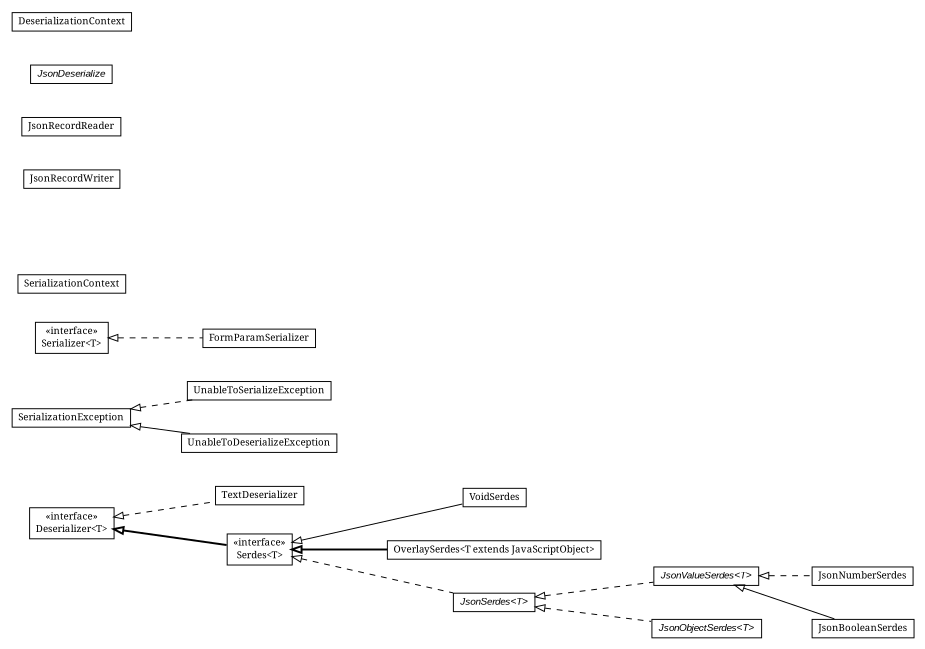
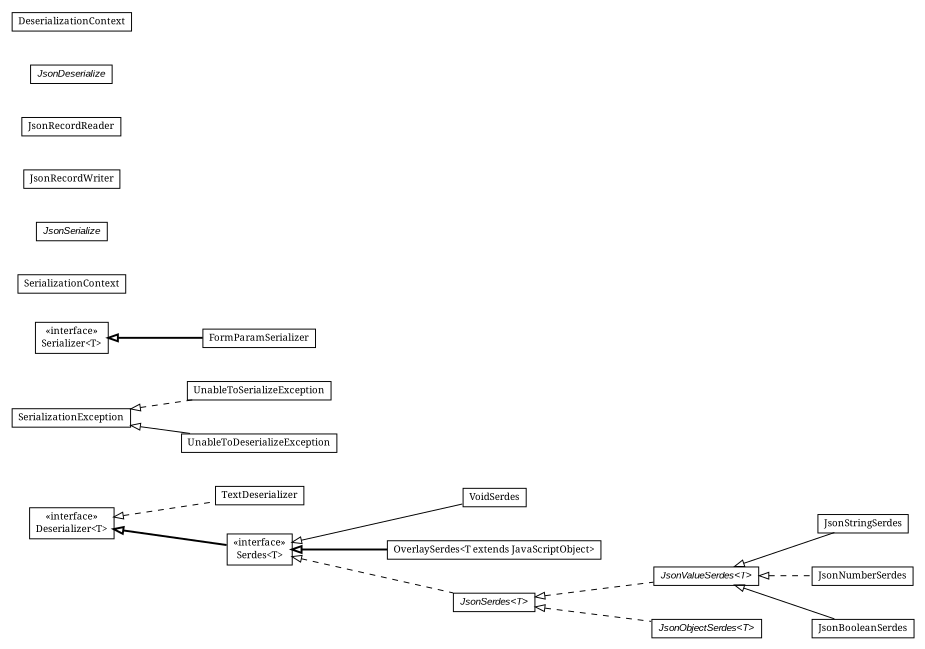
node "JsonSerialize": added
edge "FormParamSerializer" -> "Serializer<T>": style dashed -> bold
node "JsonStringSerdes": added
